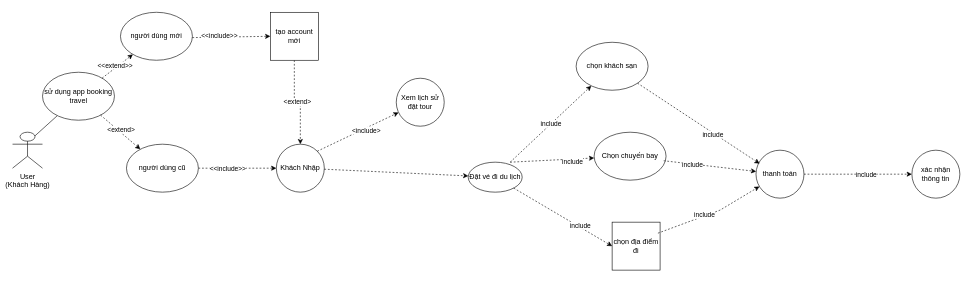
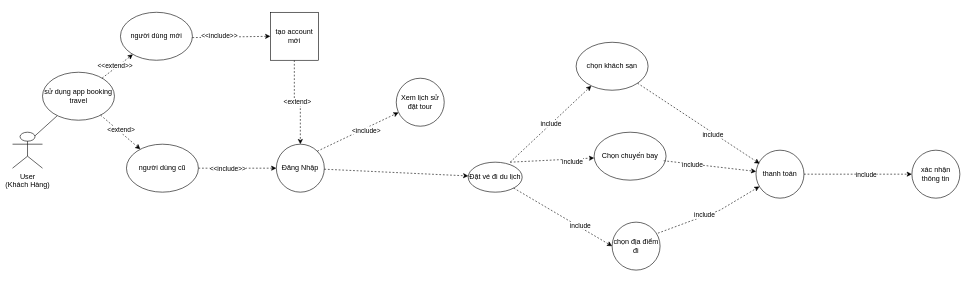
node "Khách Nhập": label "Khách Nhập" -> "Đăng Nhập"
node "chọn địa điểm đi": shape rectangle -> ellipse
